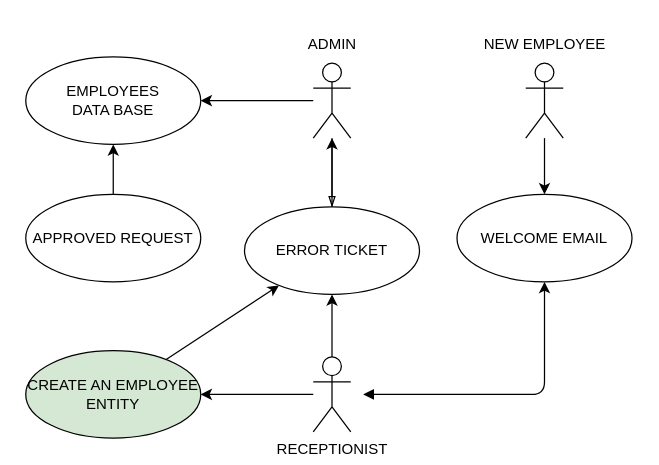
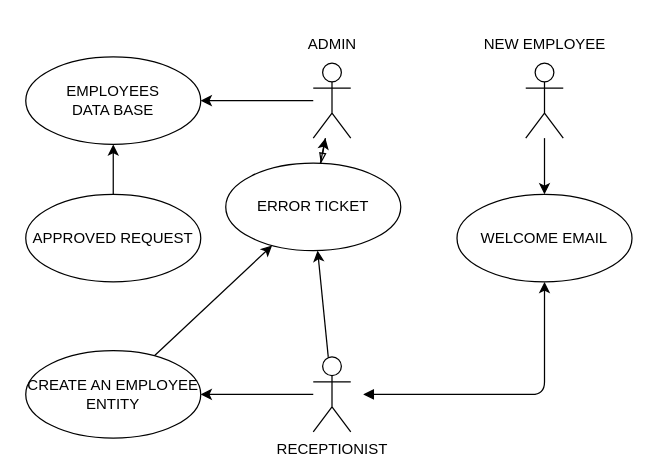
node "ERROR TICKET": moved (332, 251) -> (313, 207)
node "CREATE AN EMPLOYEE ENTITY": fillcolor #d5e8d4 -> #ffffff
